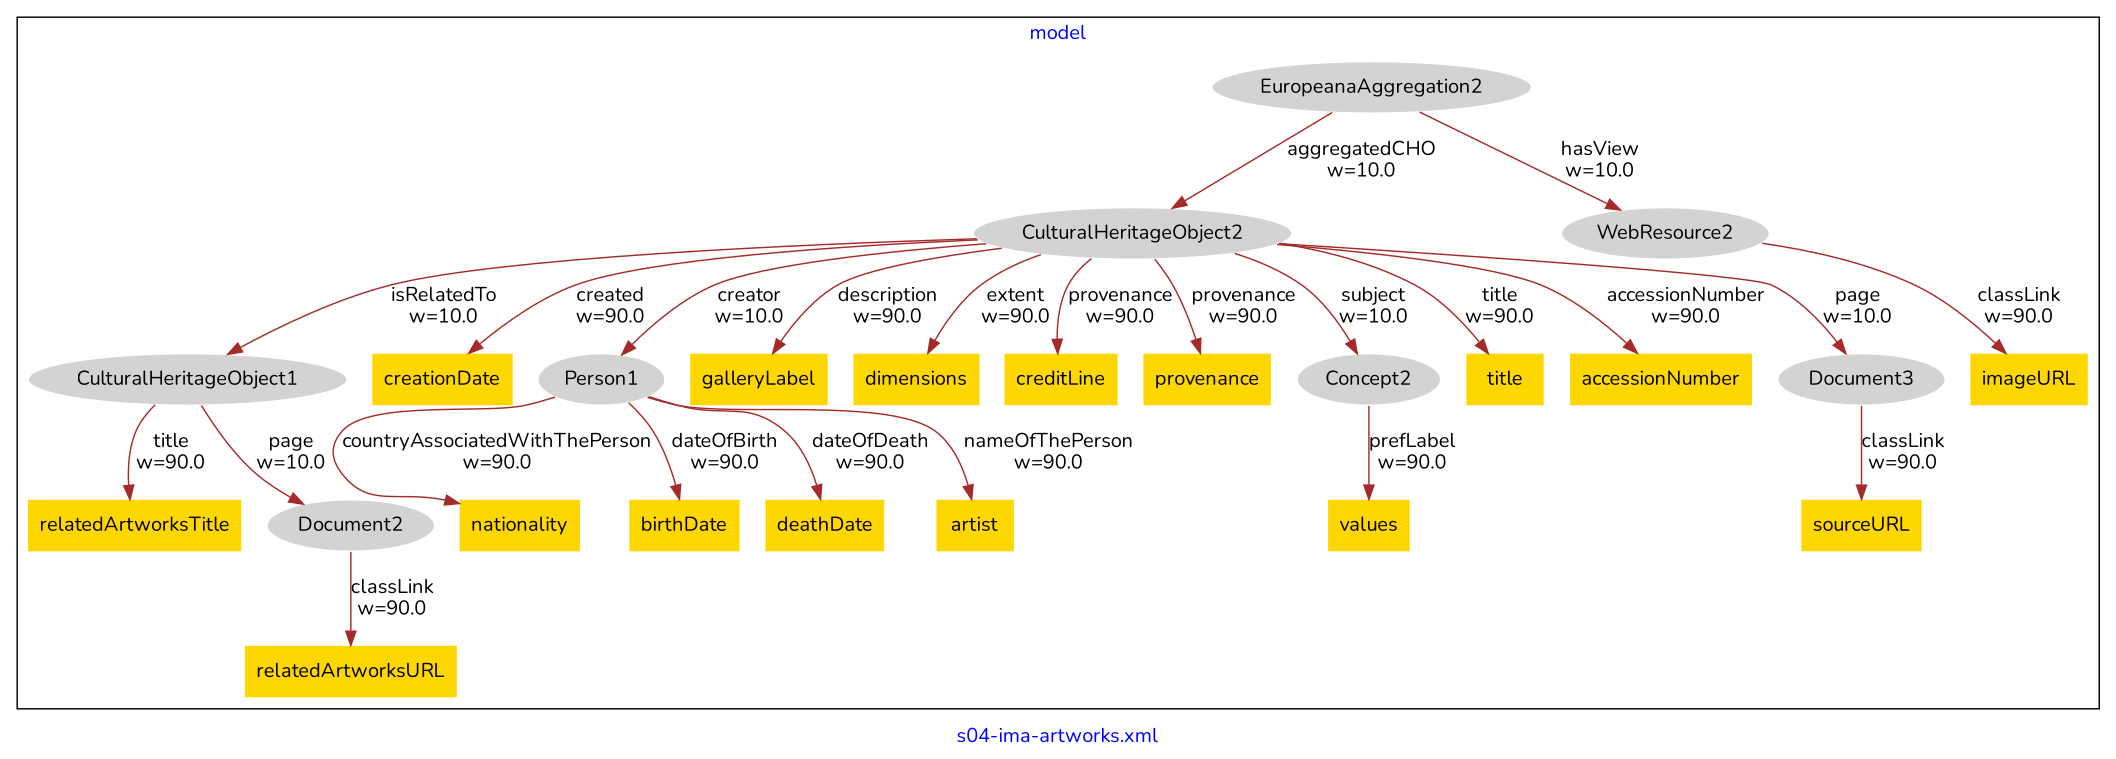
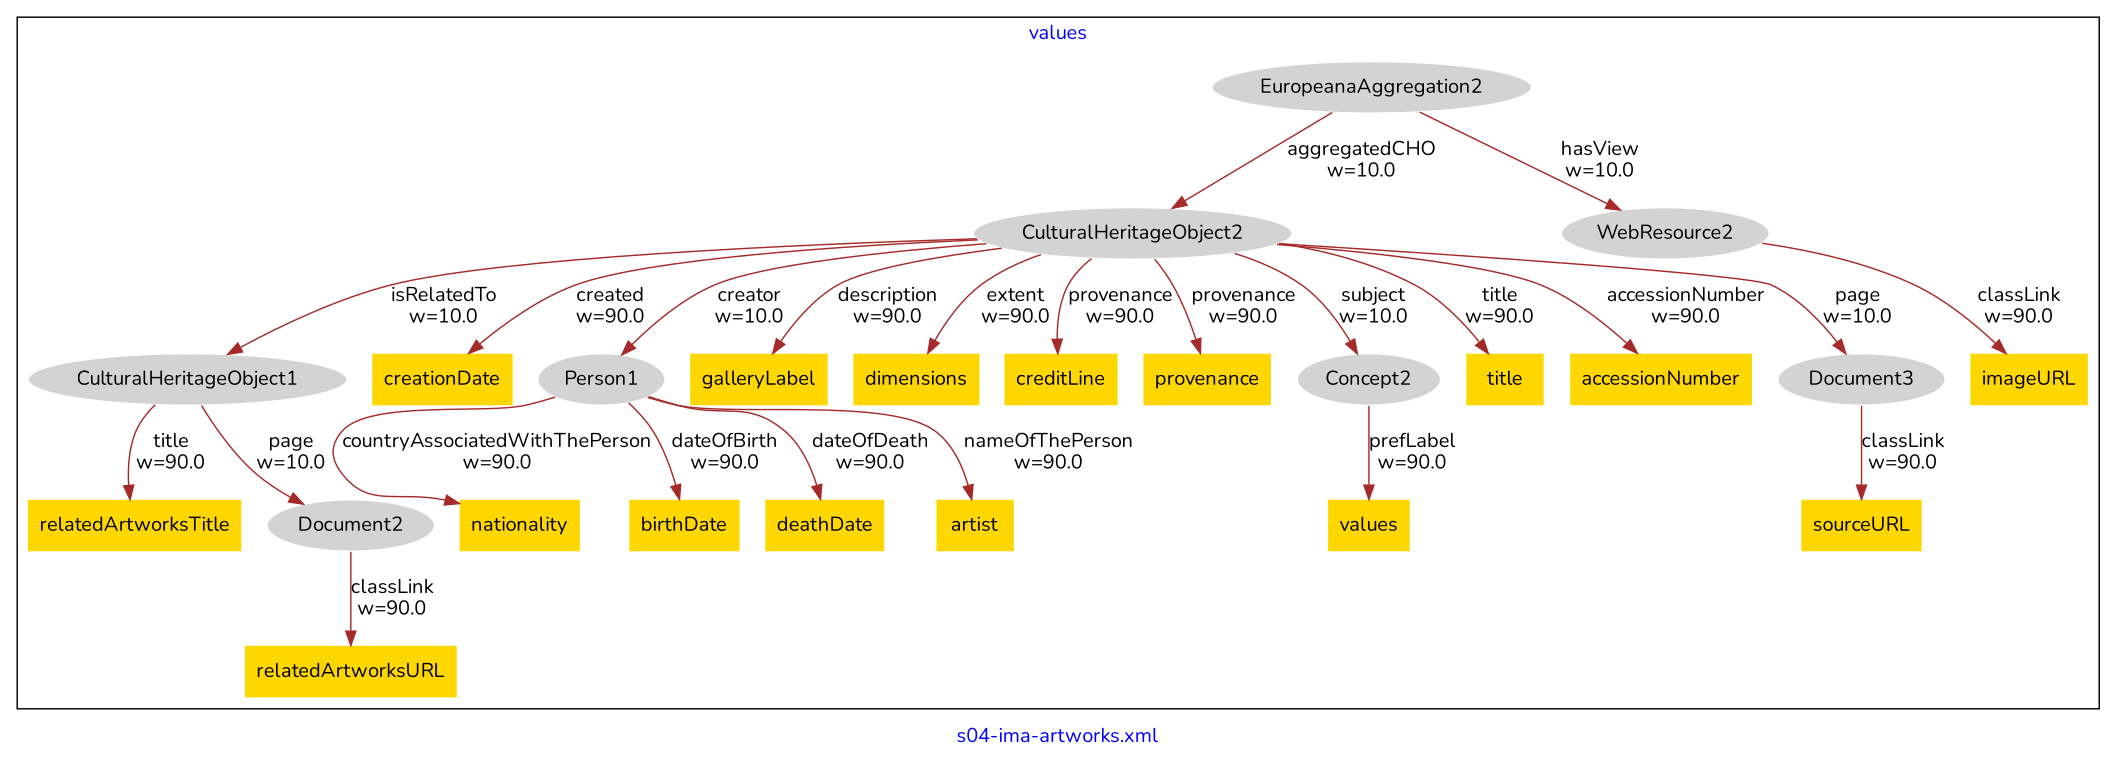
cluster "model": label "model" -> "values"
